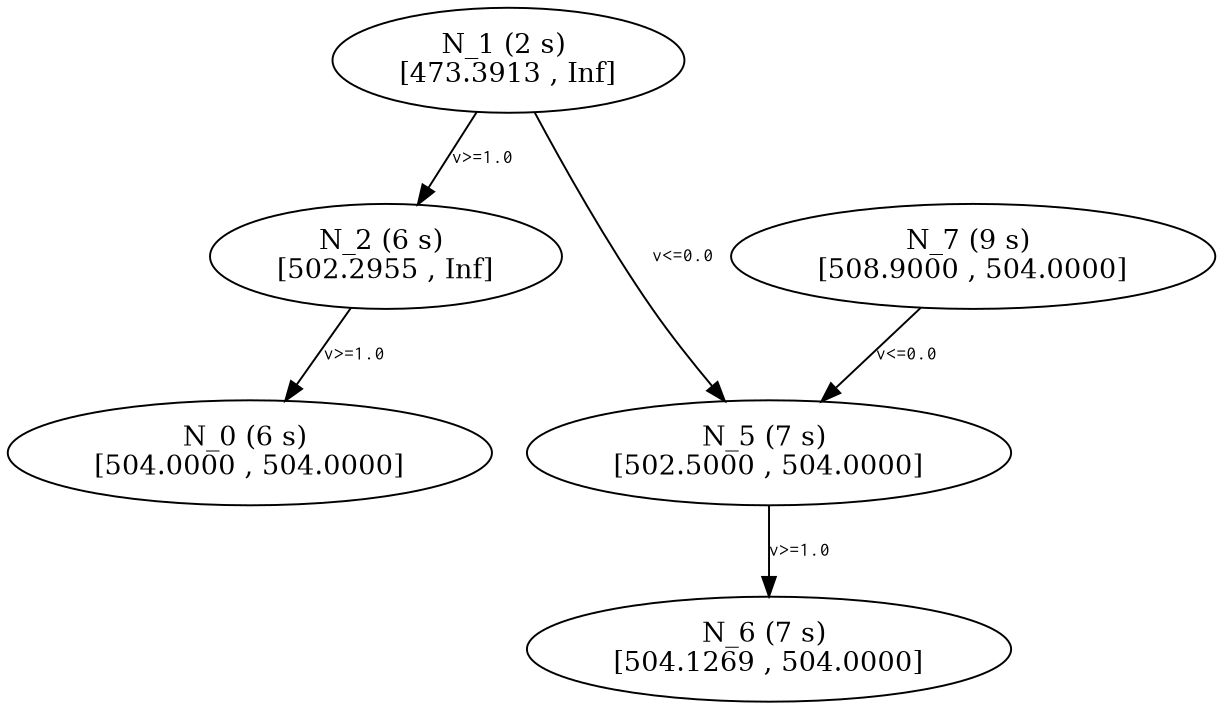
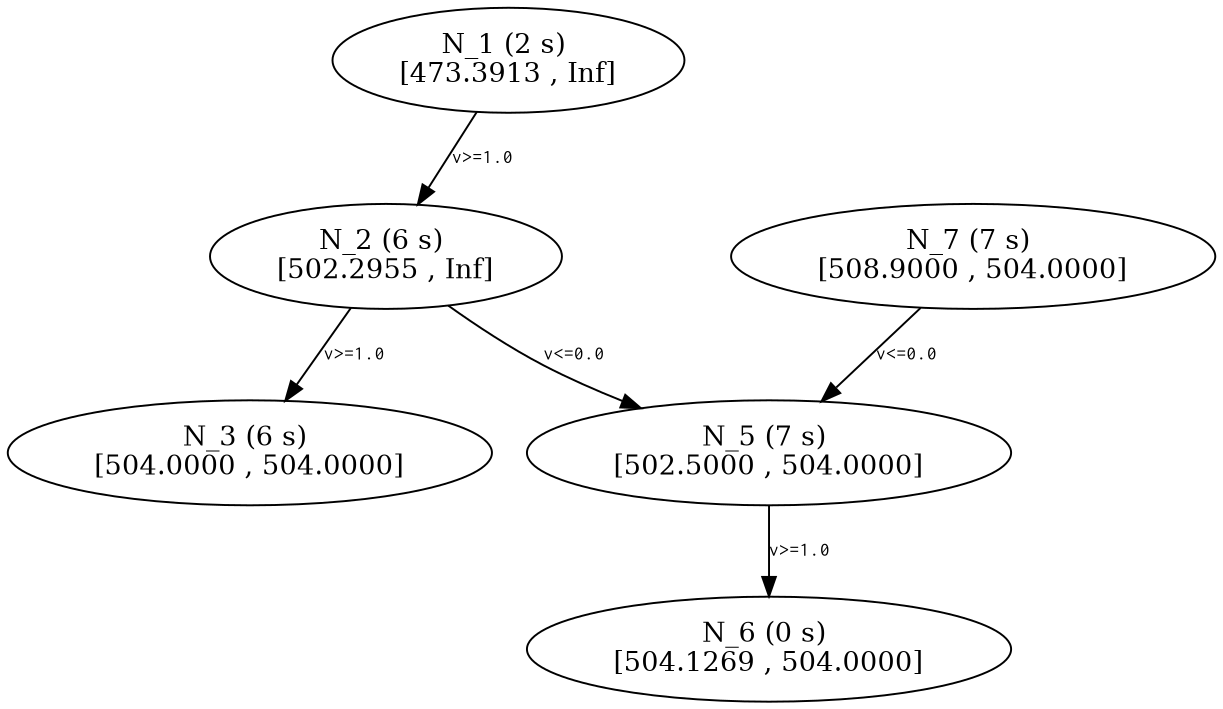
edge "N_1 (2 s) [473.3913 , Inf]" -> "N_5 (7 s) [502.5000 , 504.0000]": now "N_2 (6 s) [502.2955 , Inf]" -> "N_5 (7 s) [502.5000 , 504.0000]"
node "N_7 (9 s) [508.9000 , 504.0000]": label "N_7 (9 s) [508.9000 , 504.0000]" -> "N_7 (7 s) [508.9000 , 504.0000]"
node "N_0 (6 s) [504.0000 , 504.0000]": label "N_0 (6 s) [504.0000 , 504.0000]" -> "N_3 (6 s) [504.0000 , 504.0000]"
node "N_6 (7 s) [504.1269 , 504.0000]": label "N_6 (7 s) [504.1269 , 504.0000]" -> "N_6 (0 s) [504.1269 , 504.0000]"
